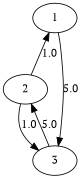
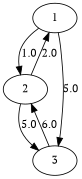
edge "1" -> "2": added, label "1.0"
edge "2" -> "1": label "1.0" -> "2.0"
edge "2" -> "3": label "1.0" -> "5.0"
edge "3" -> "2": label "5.0" -> "6.0"
